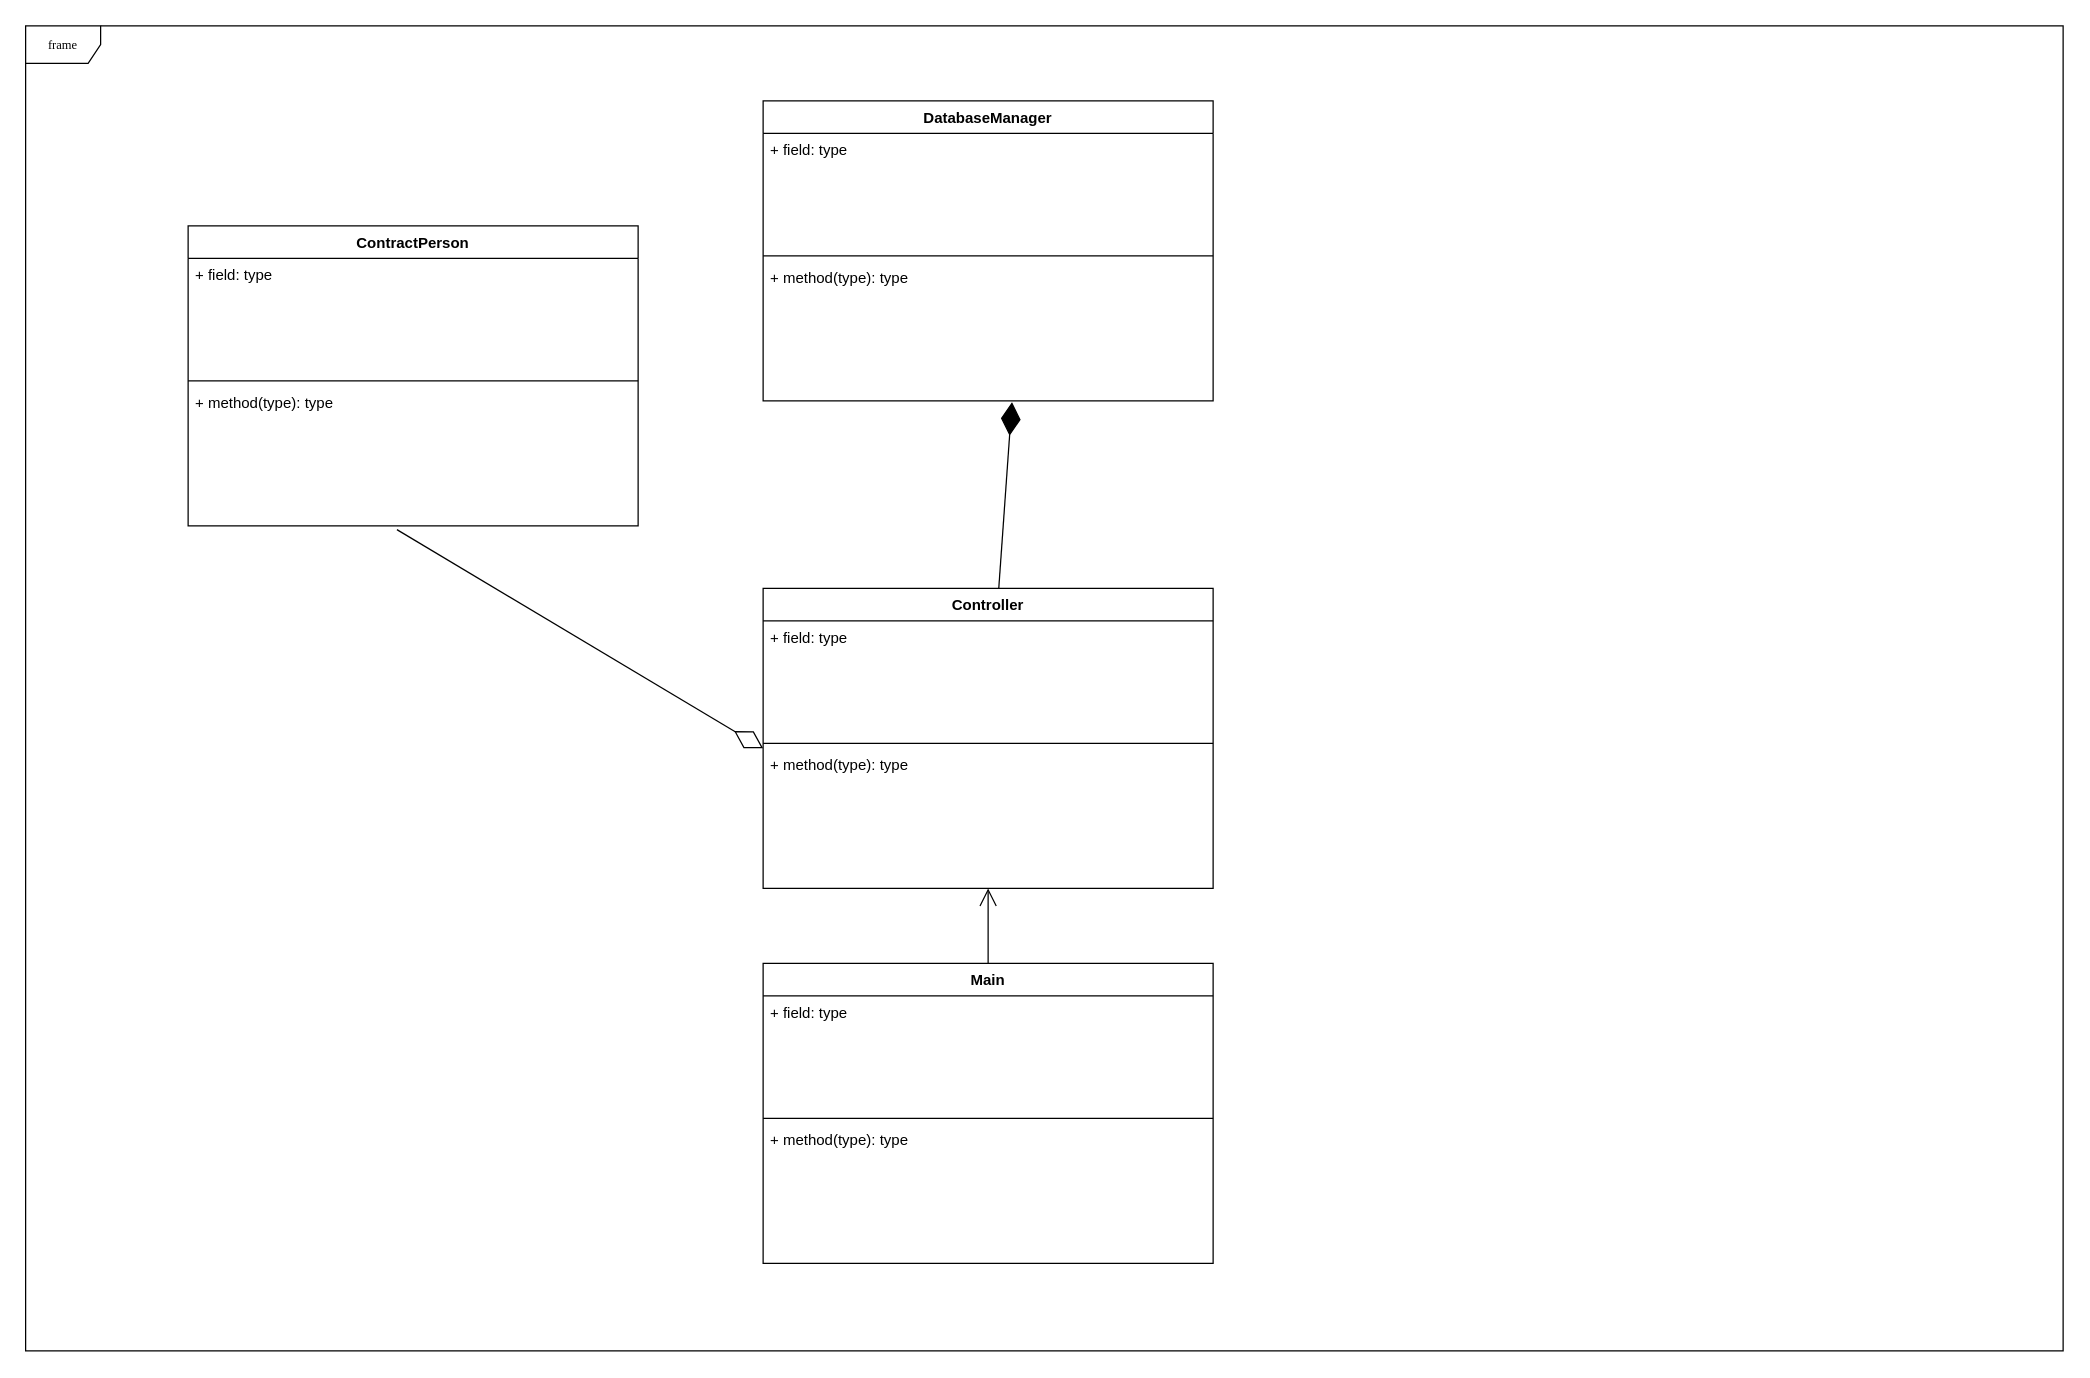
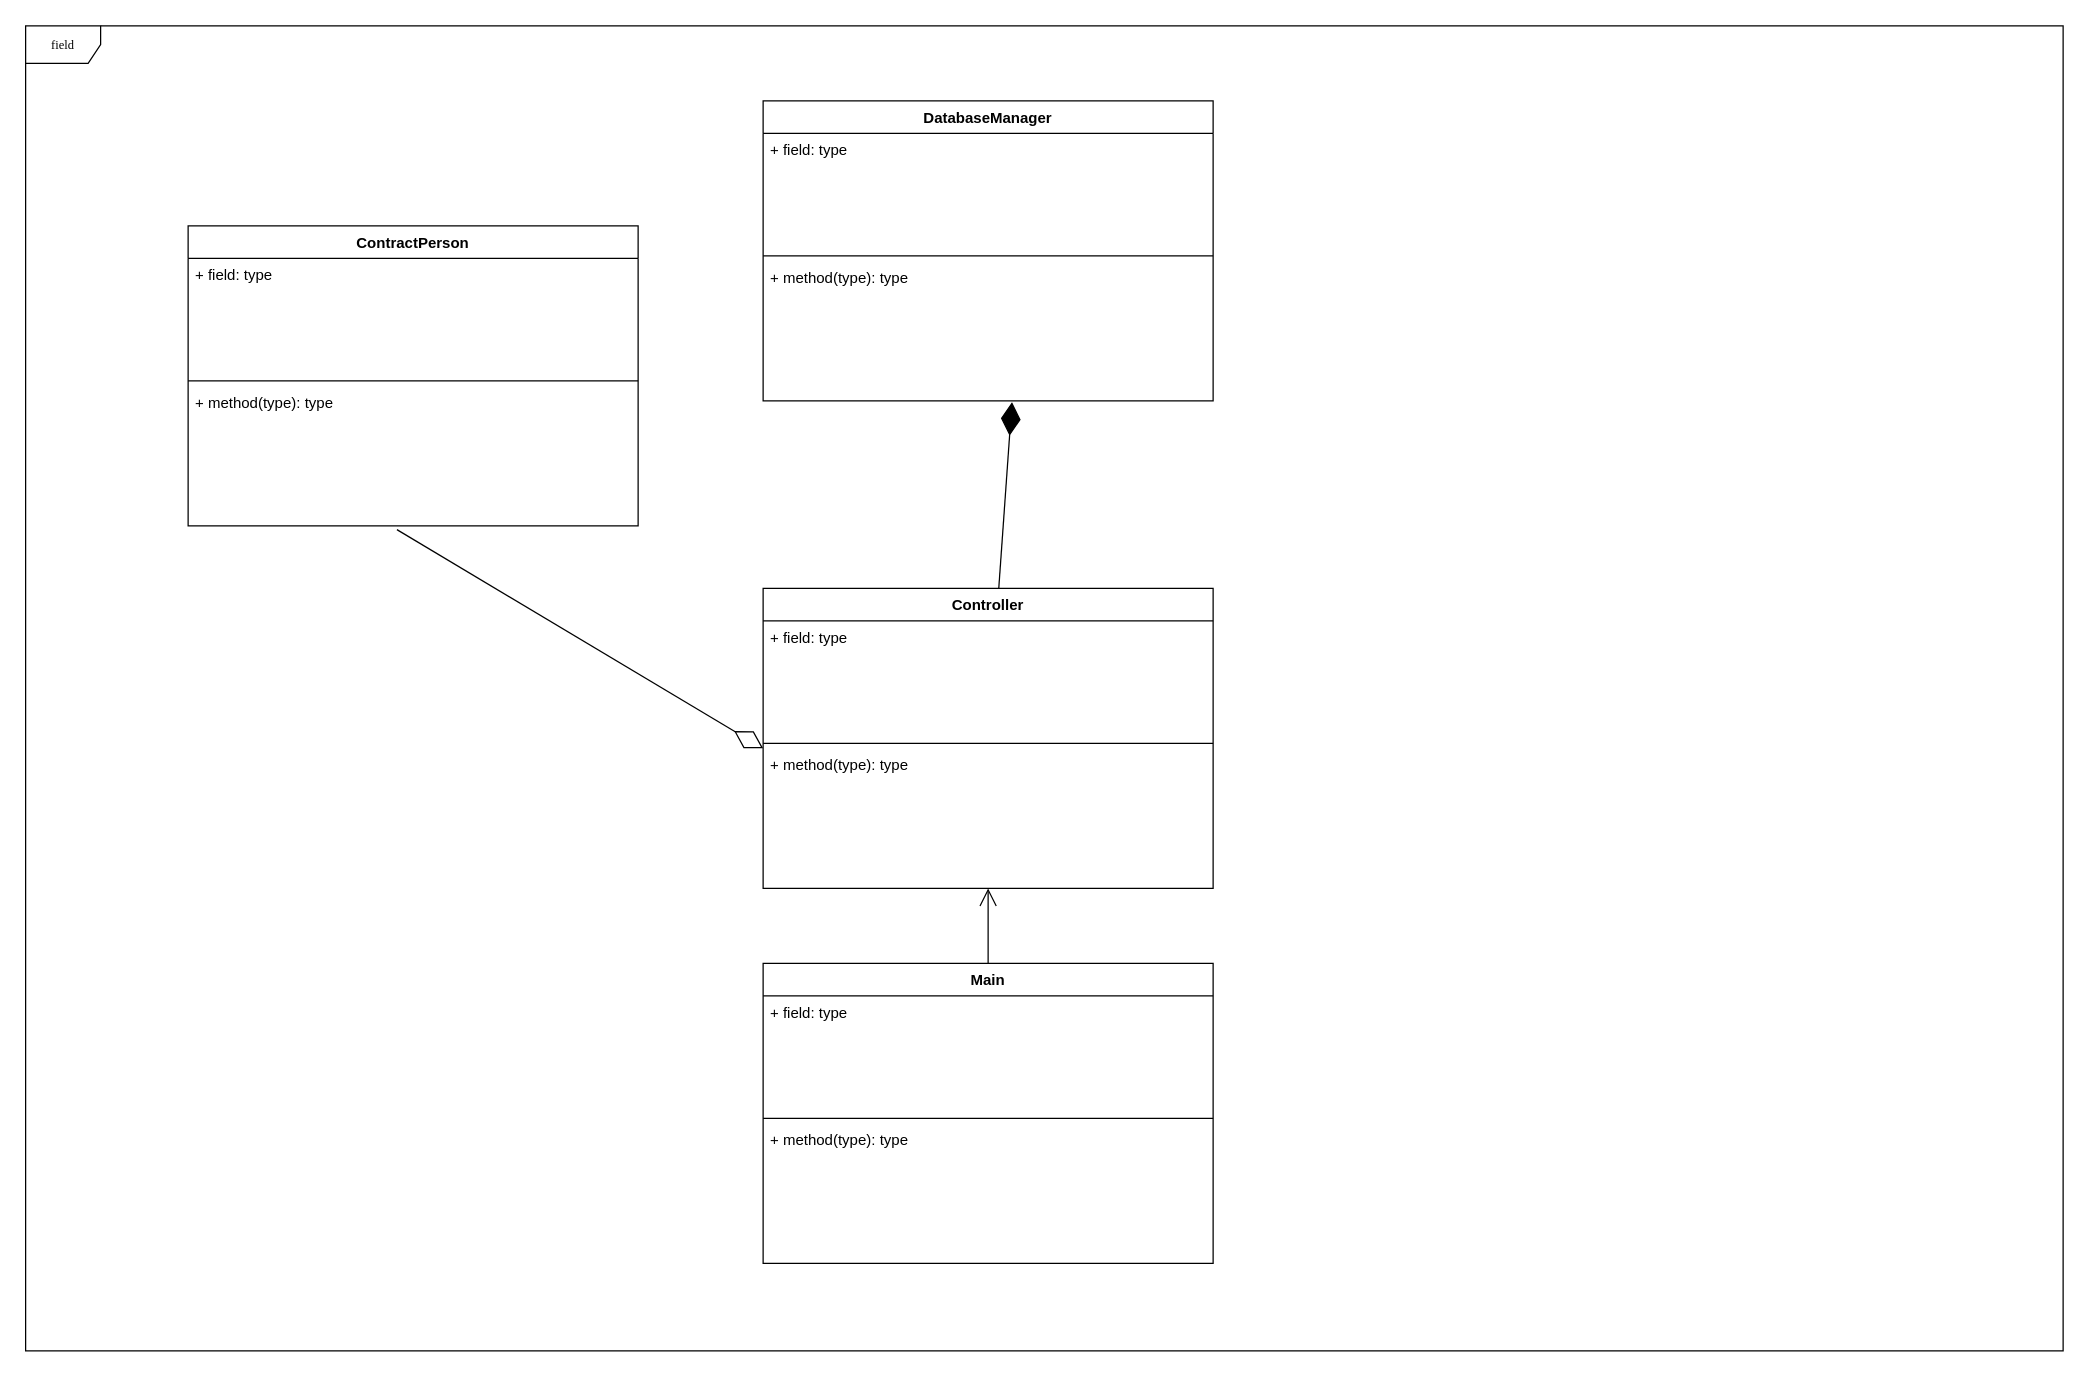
node "frame": label "frame" -> "field"
